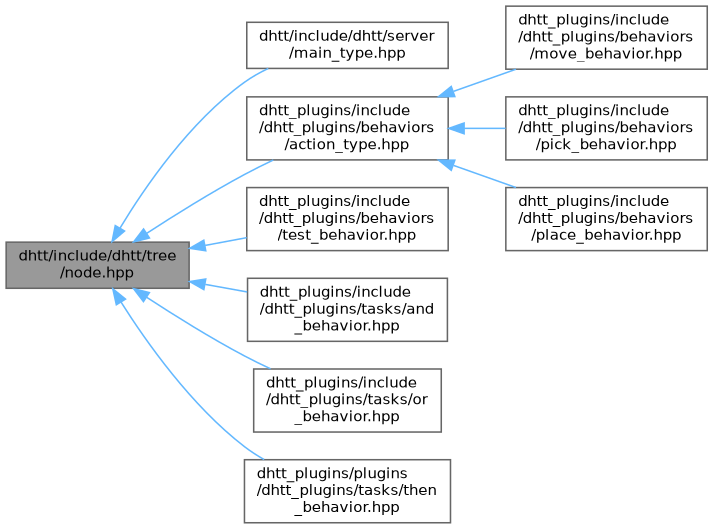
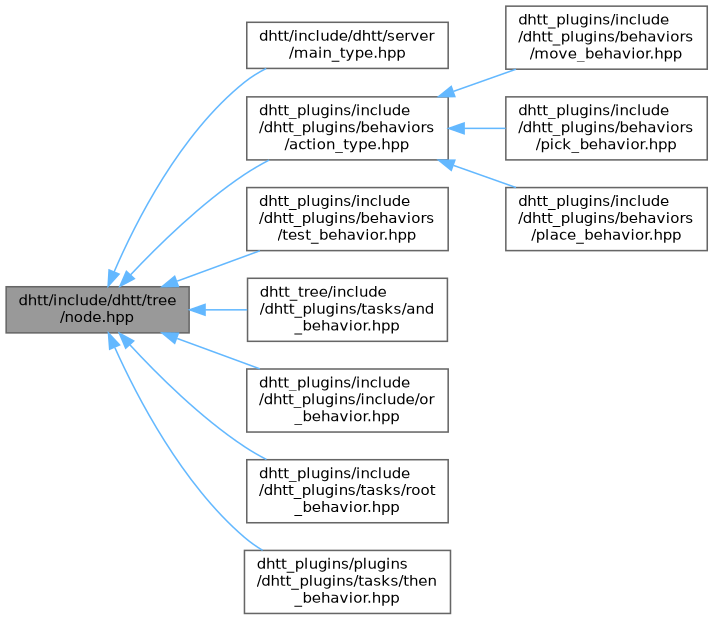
node "dhtt_plugins/include /dhtt_plugins/tasks/and _behavior.hpp": label "dhtt_plugins/include /dhtt_plugins/tasks/and _behavior.hpp" -> "dhtt_tree/include /dhtt_plugins/tasks/and _behavior.hpp"
node "dhtt_plugins/include /dhtt_plugins/tasks/or _behavior.hpp": label "dhtt_plugins/include /dhtt_plugins/tasks/or _behavior.hpp" -> "dhtt_plugins/include /dhtt_plugins/include/or _behavior.hpp"
node "dhtt_plugins/include /dhtt_plugins/tasks/root _behavior.hpp": added
